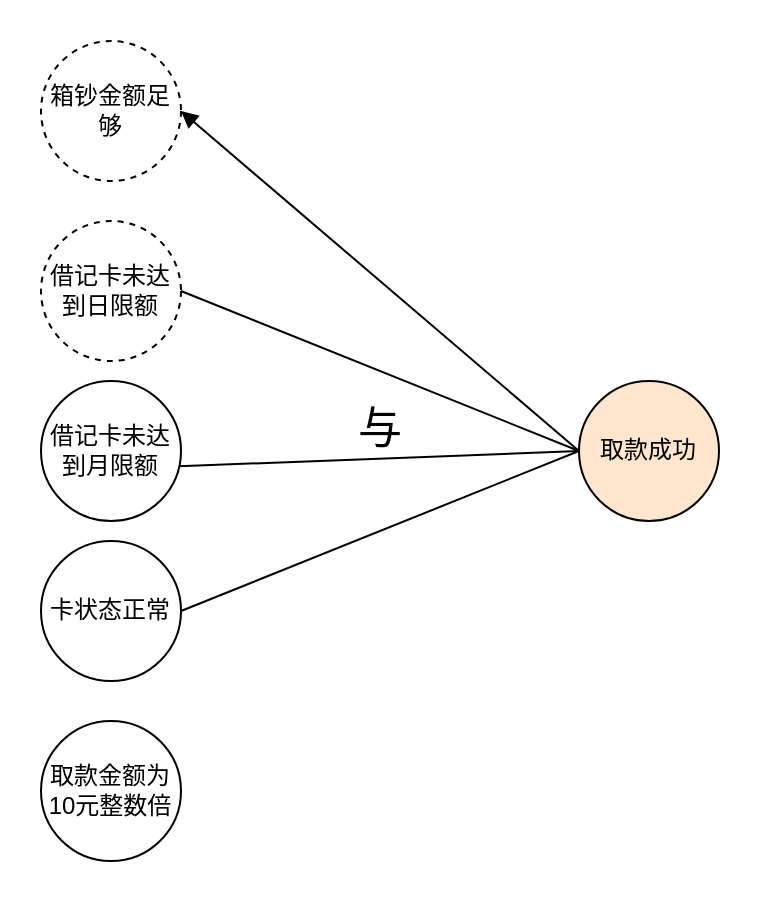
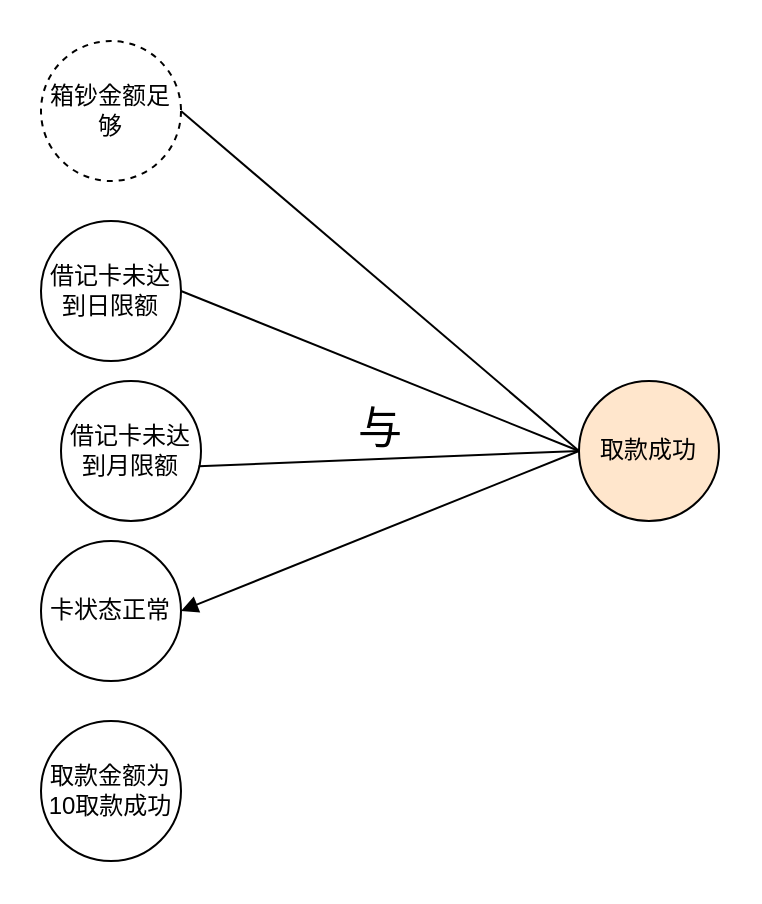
edge "取款成功" -> "箱钞金额足够": arrowhead block -> none
node "借记卡未达到日限额": style dashed -> solid
node "借记卡未达到月限额": moved (111, 451) -> (131, 451)
edge "取款成功" -- "卡状态正常": arrowhead none -> block
node "取款金额为10元整数倍": label "取款金额为10元整数倍" -> "取款金额为10取款成功"
